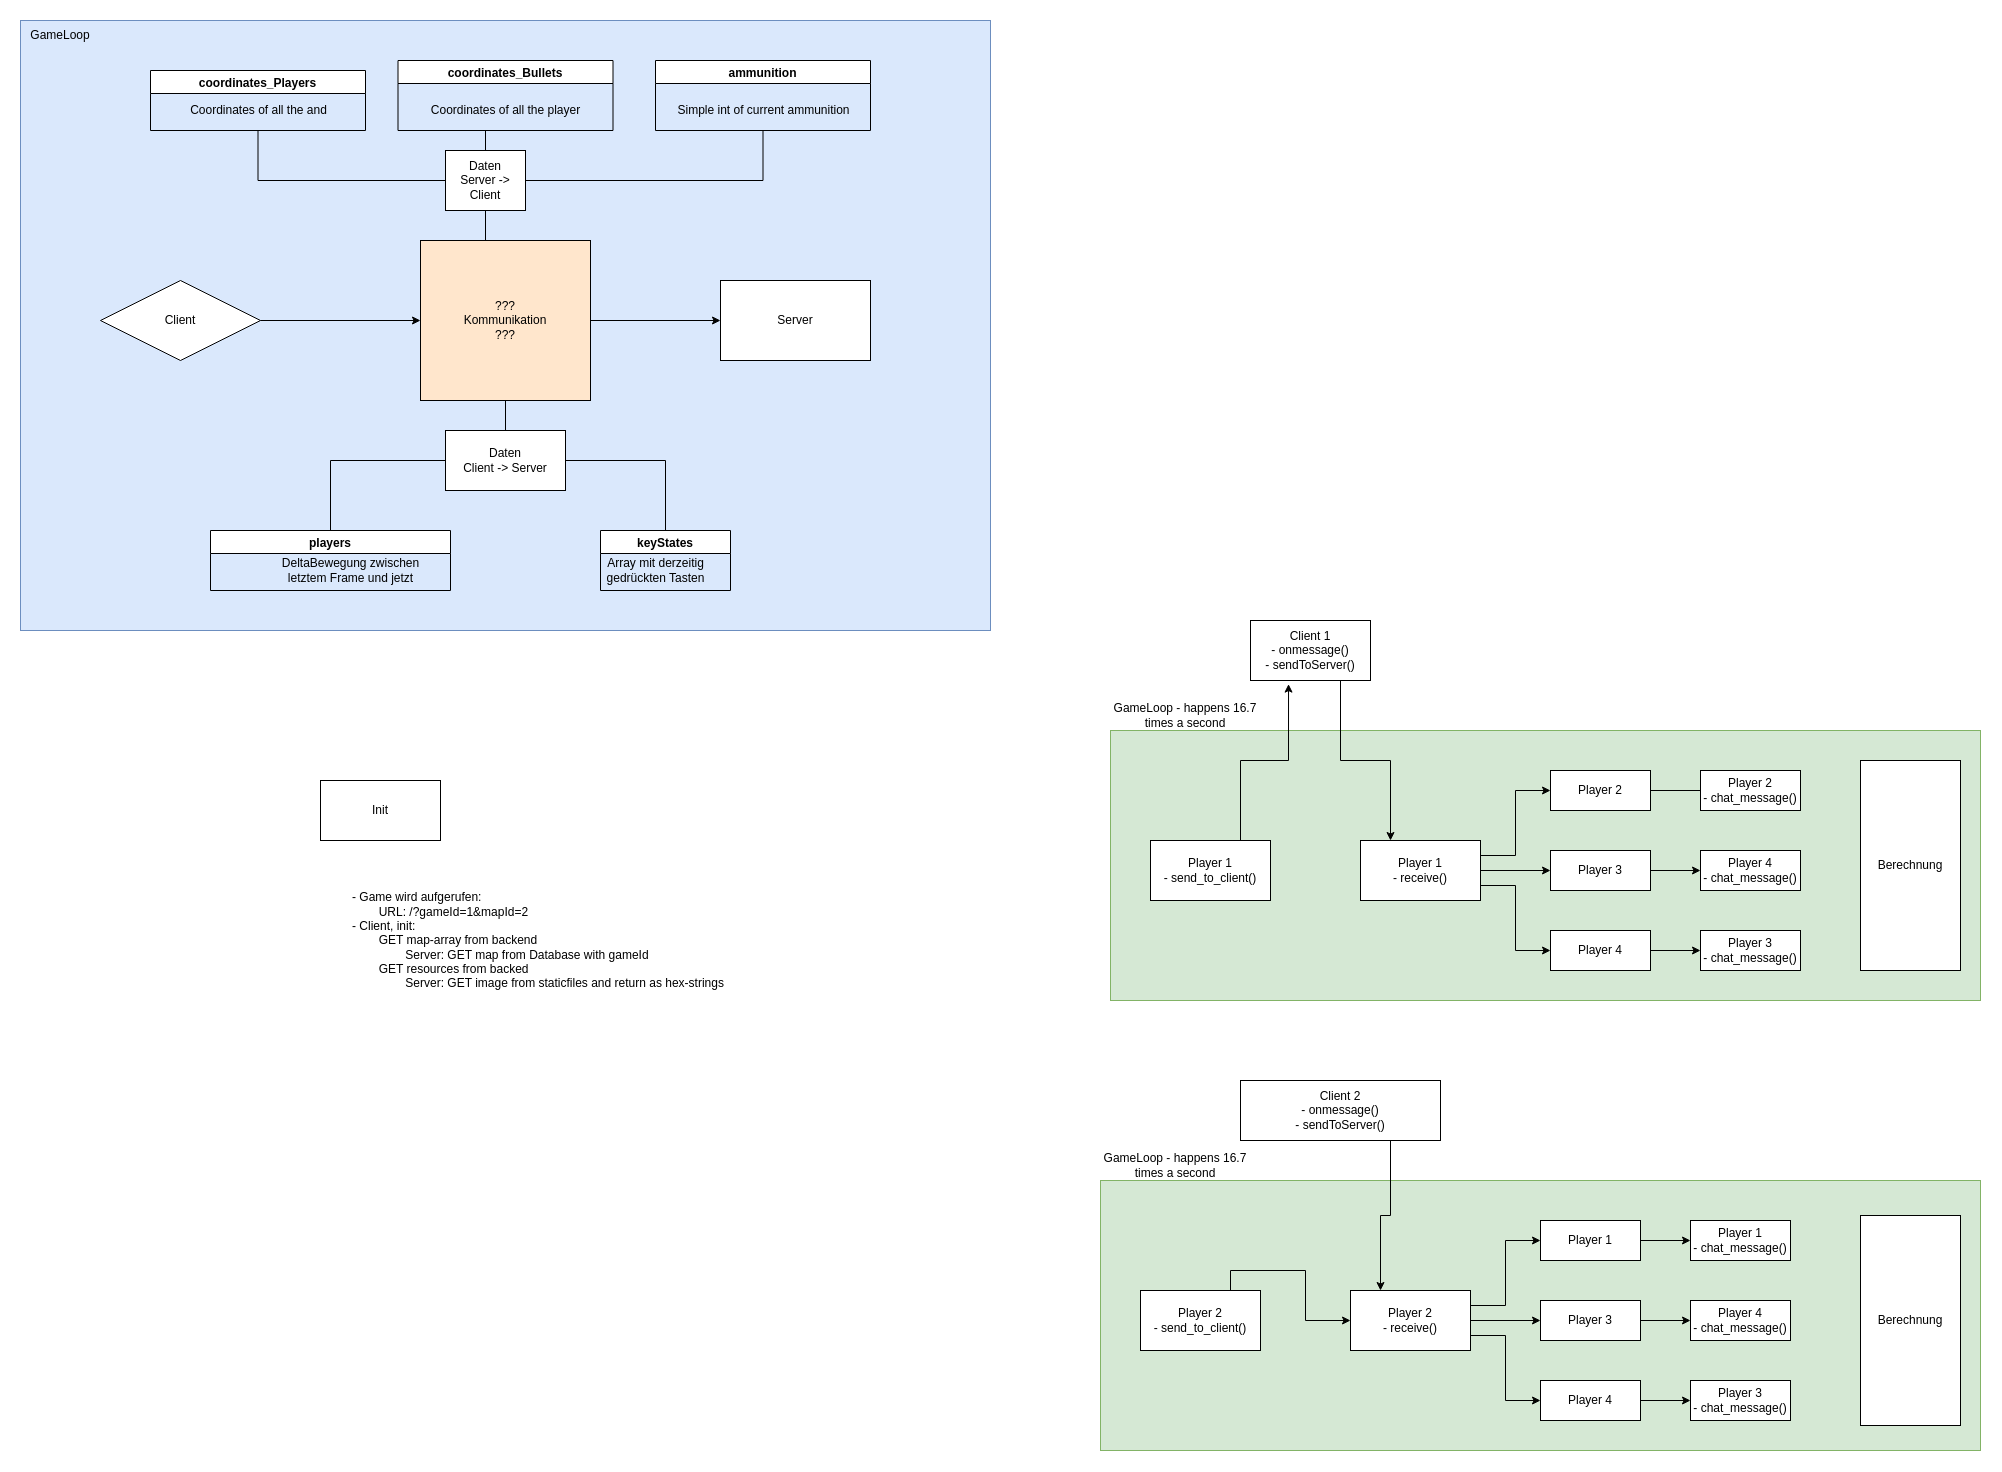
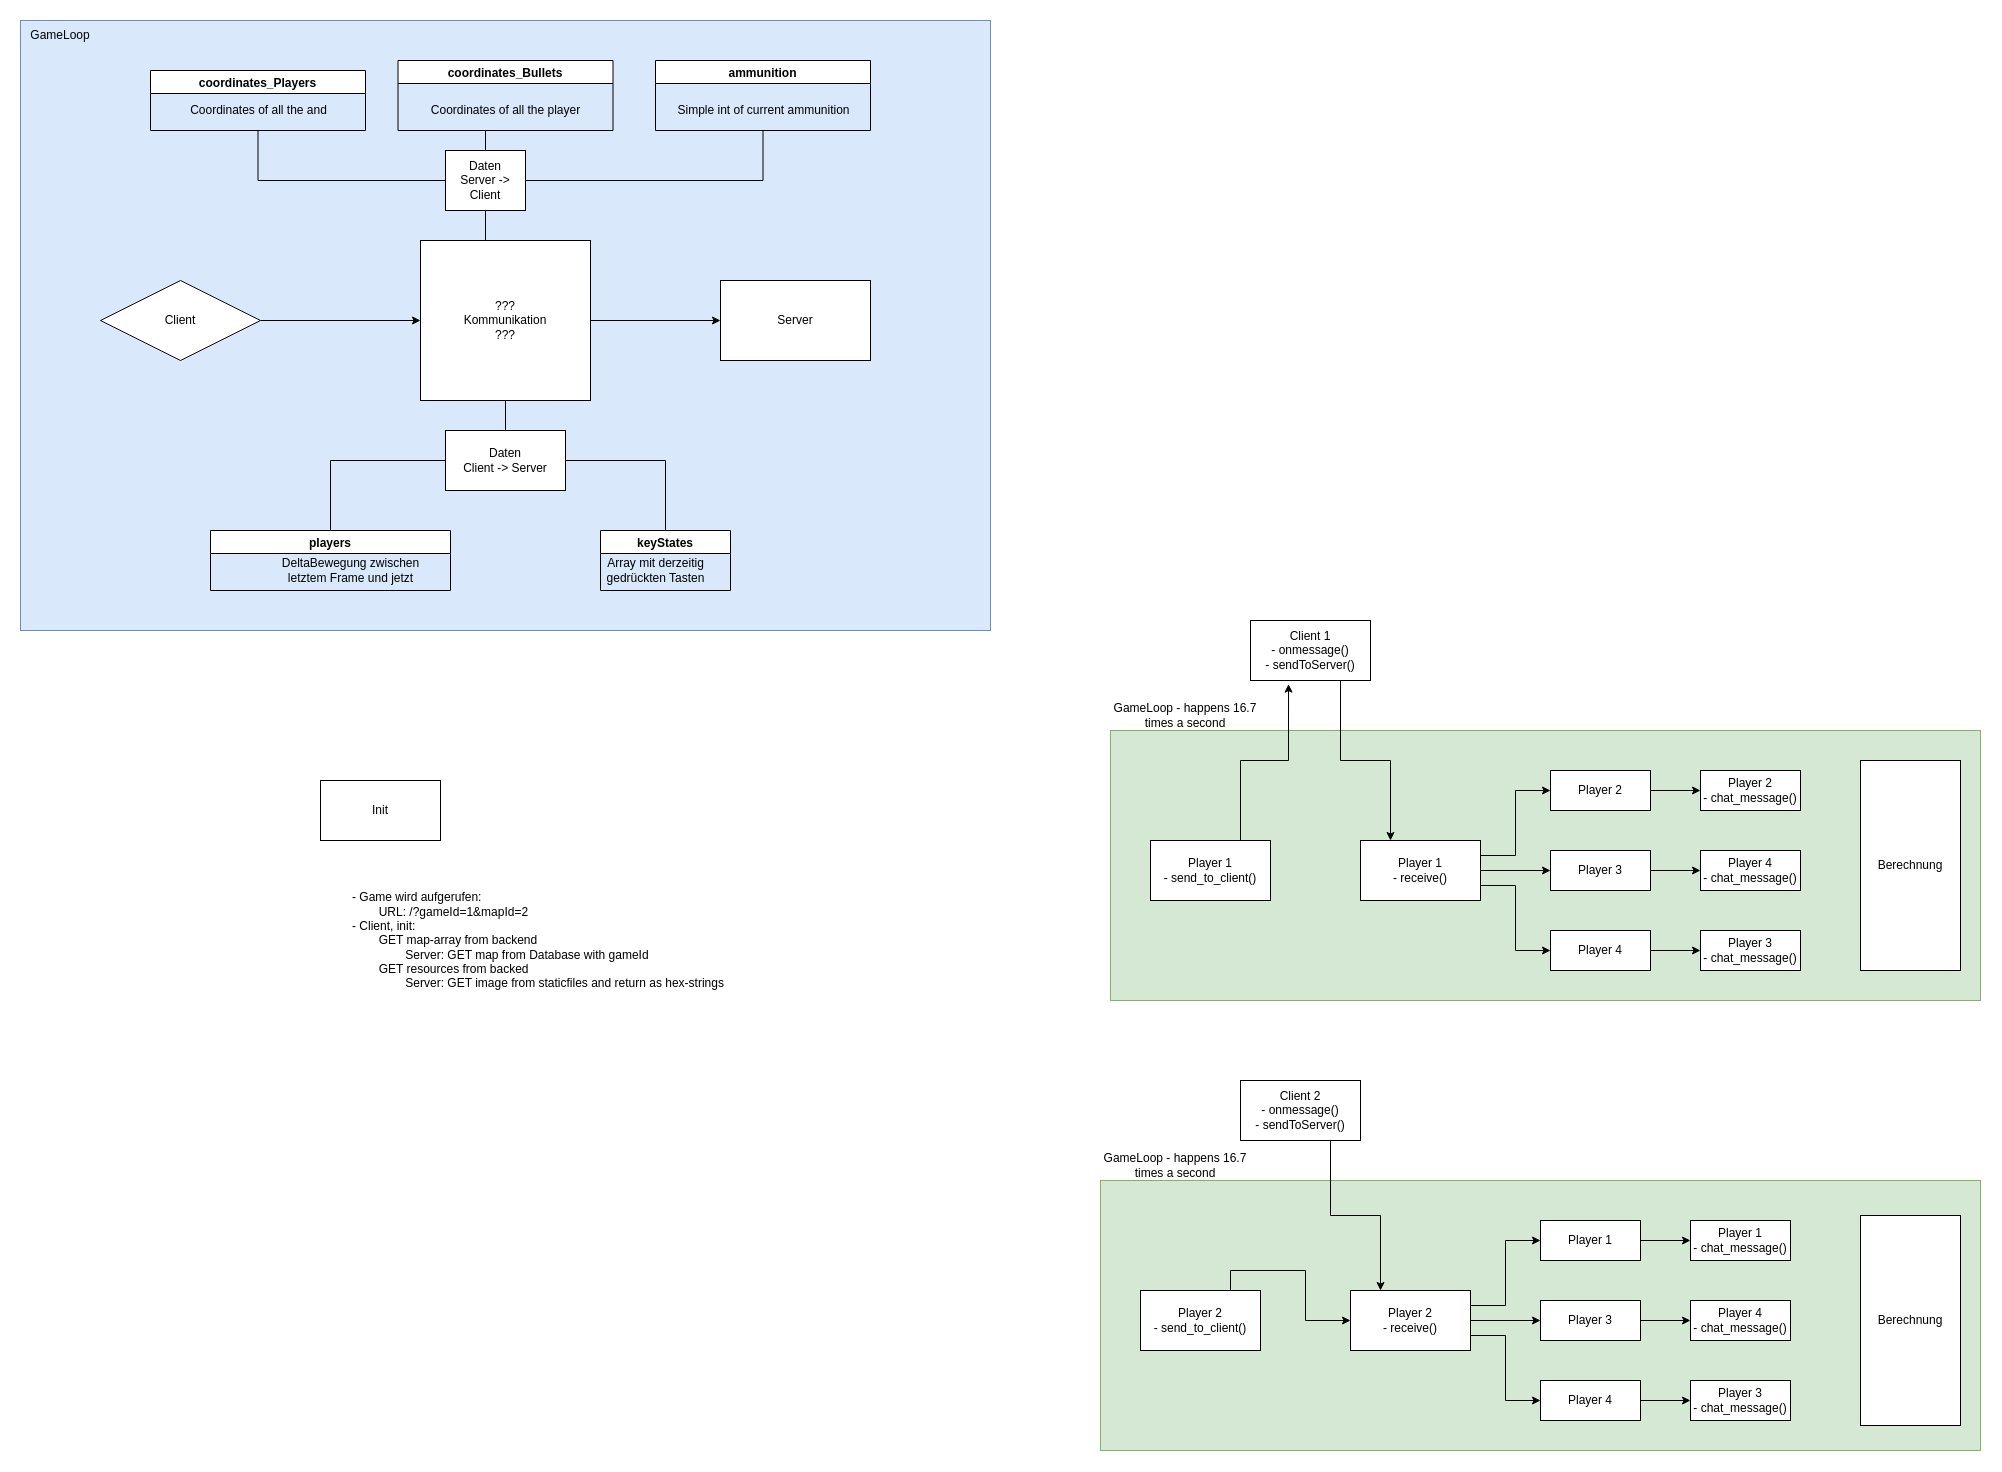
node "??? Kommunikation ???": fillcolor #ffe6cc -> #ffffff
edge "Player 2" -- "Player 2 - chat_message()": arrowhead none -> classic
node "Client 2 - onmessage() - sendToServer()": size 200x60 -> 120x60
